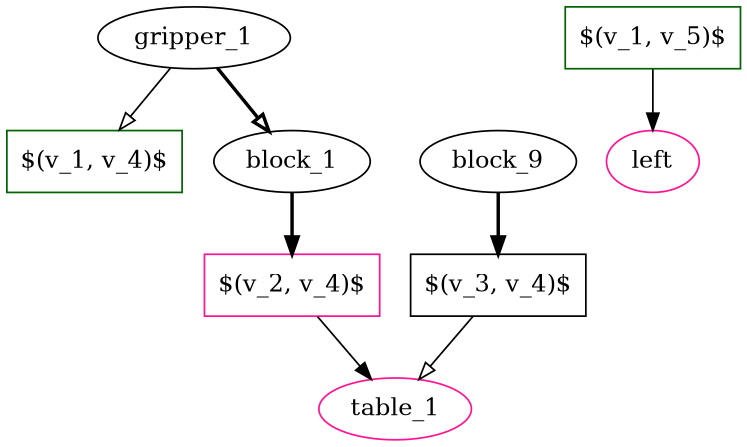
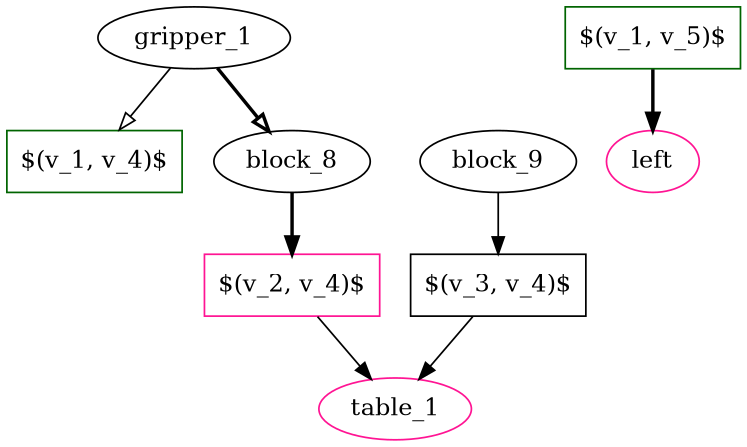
edge "$(v_1, v_5)$" -> "left": style solid -> bold
node "block_1": label "block_1" -> "block_8"
edge "block_9" -> "$(v_3, v_4)$": style bold -> solid
edge "$(v_3, v_4)$" -> "table_1": arrowhead onormal -> normal
